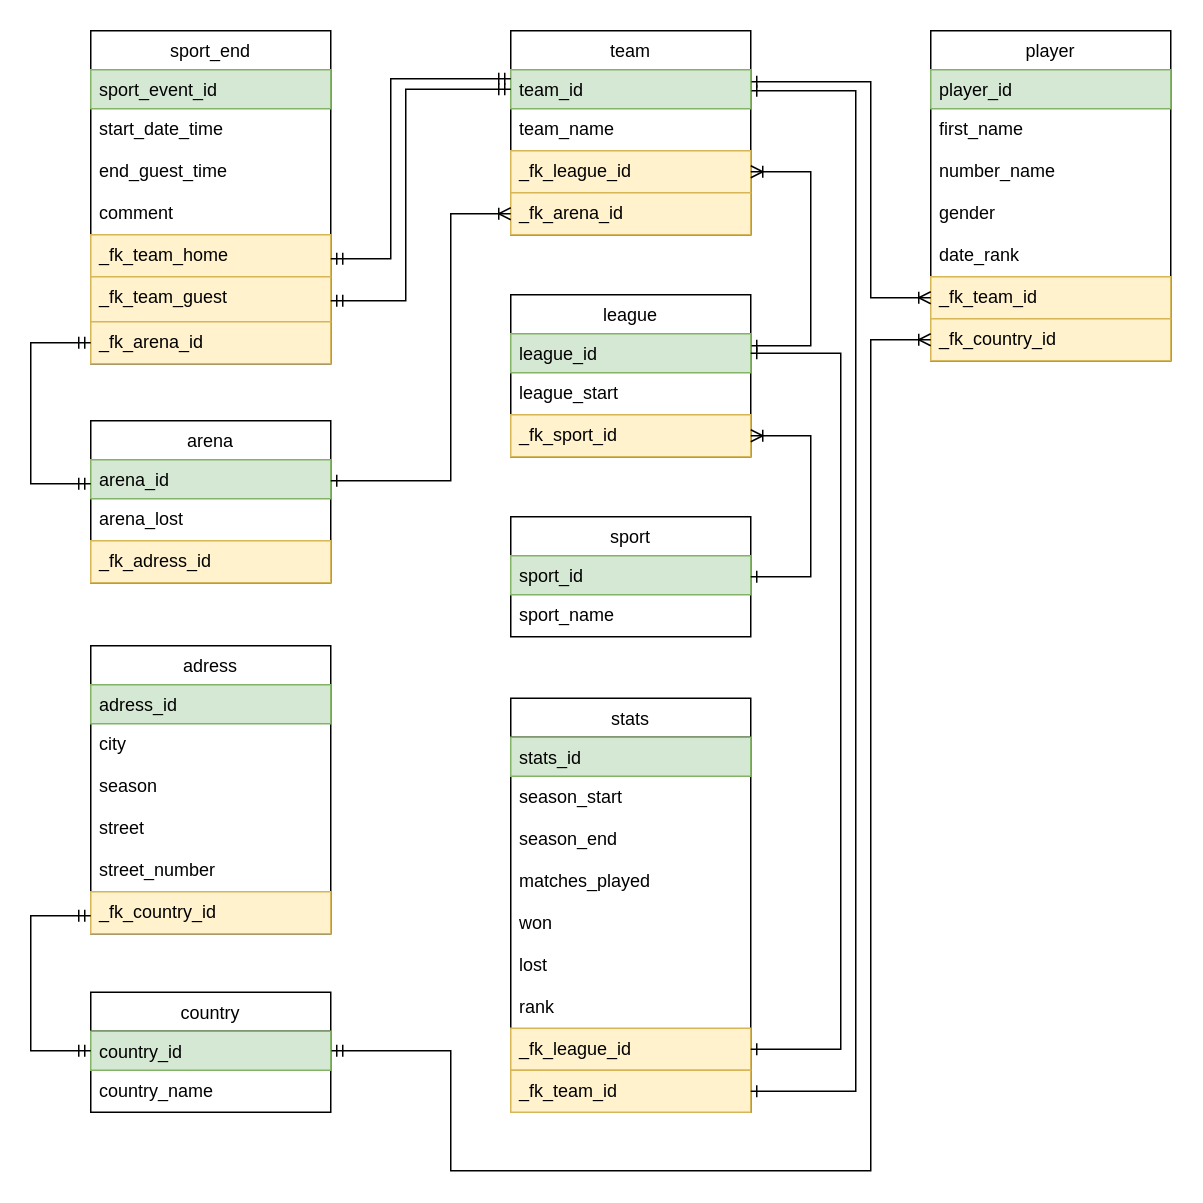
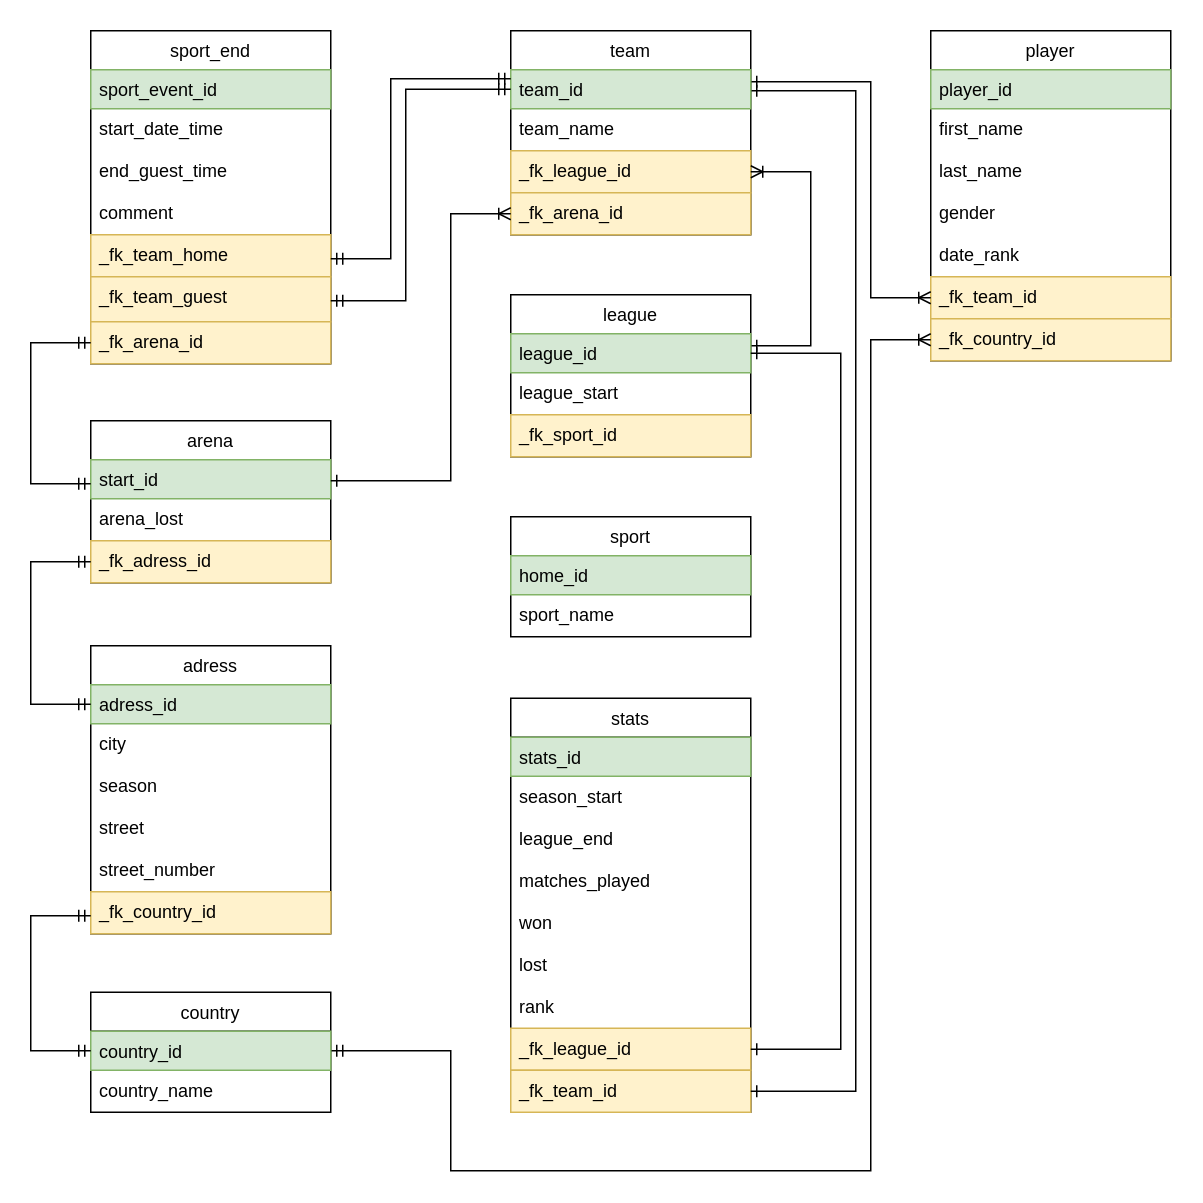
node "number_name": label "number_name" -> "last_name"
node "arena_id": label "arena_id" -> "start_id"
edge "_fk_sport_id" -- "sport": removed
node "sport_id": label "sport_id" -> "home_id"
edge "_fk_adress_id" -- "adress_id": added
node "season_end": label "season_end" -> "league_end"
